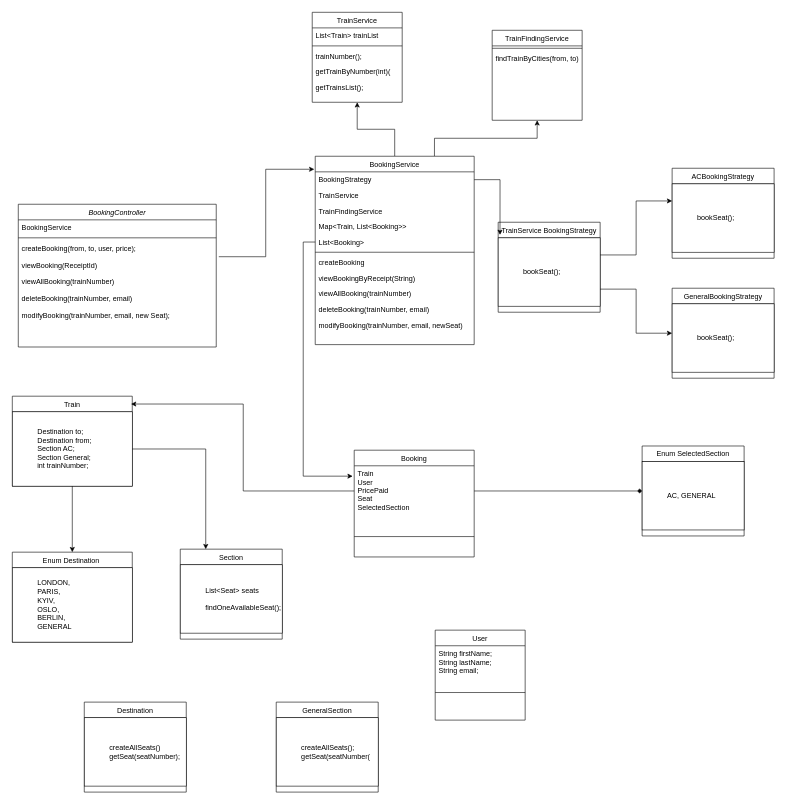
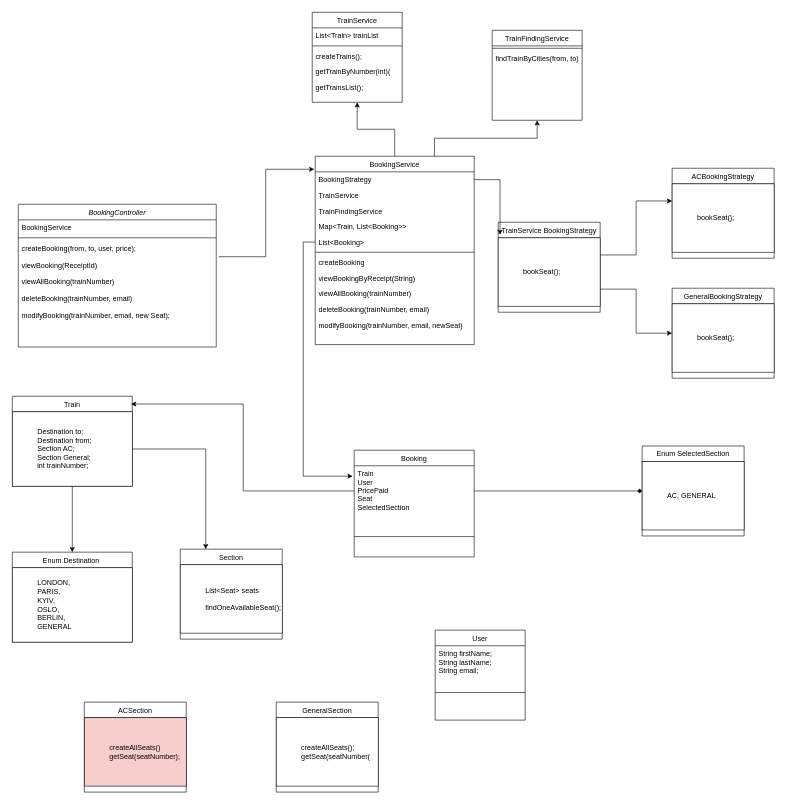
node "trainNumber();": label "trainNumber();" -> "createTrains();"
node "Destination": label "Destination" -> "ACSection"
node "createAllSeats()getSeat(seatNumber);": fillcolor #ffffff -> #f8cecc
